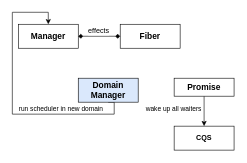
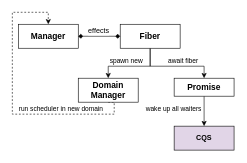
edge "Fiber" -> "Domain Manager": added, label "spawn new"
edge "Fiber" -> "Promise": added, label "await fiber"
node "Domain Manager": fillcolor #dae8fc -> #ffffff
edge "Domain Manager" -> "Manager": style solid -> dashed
node "CQS": fillcolor #ffffff -> #e1d5e7
